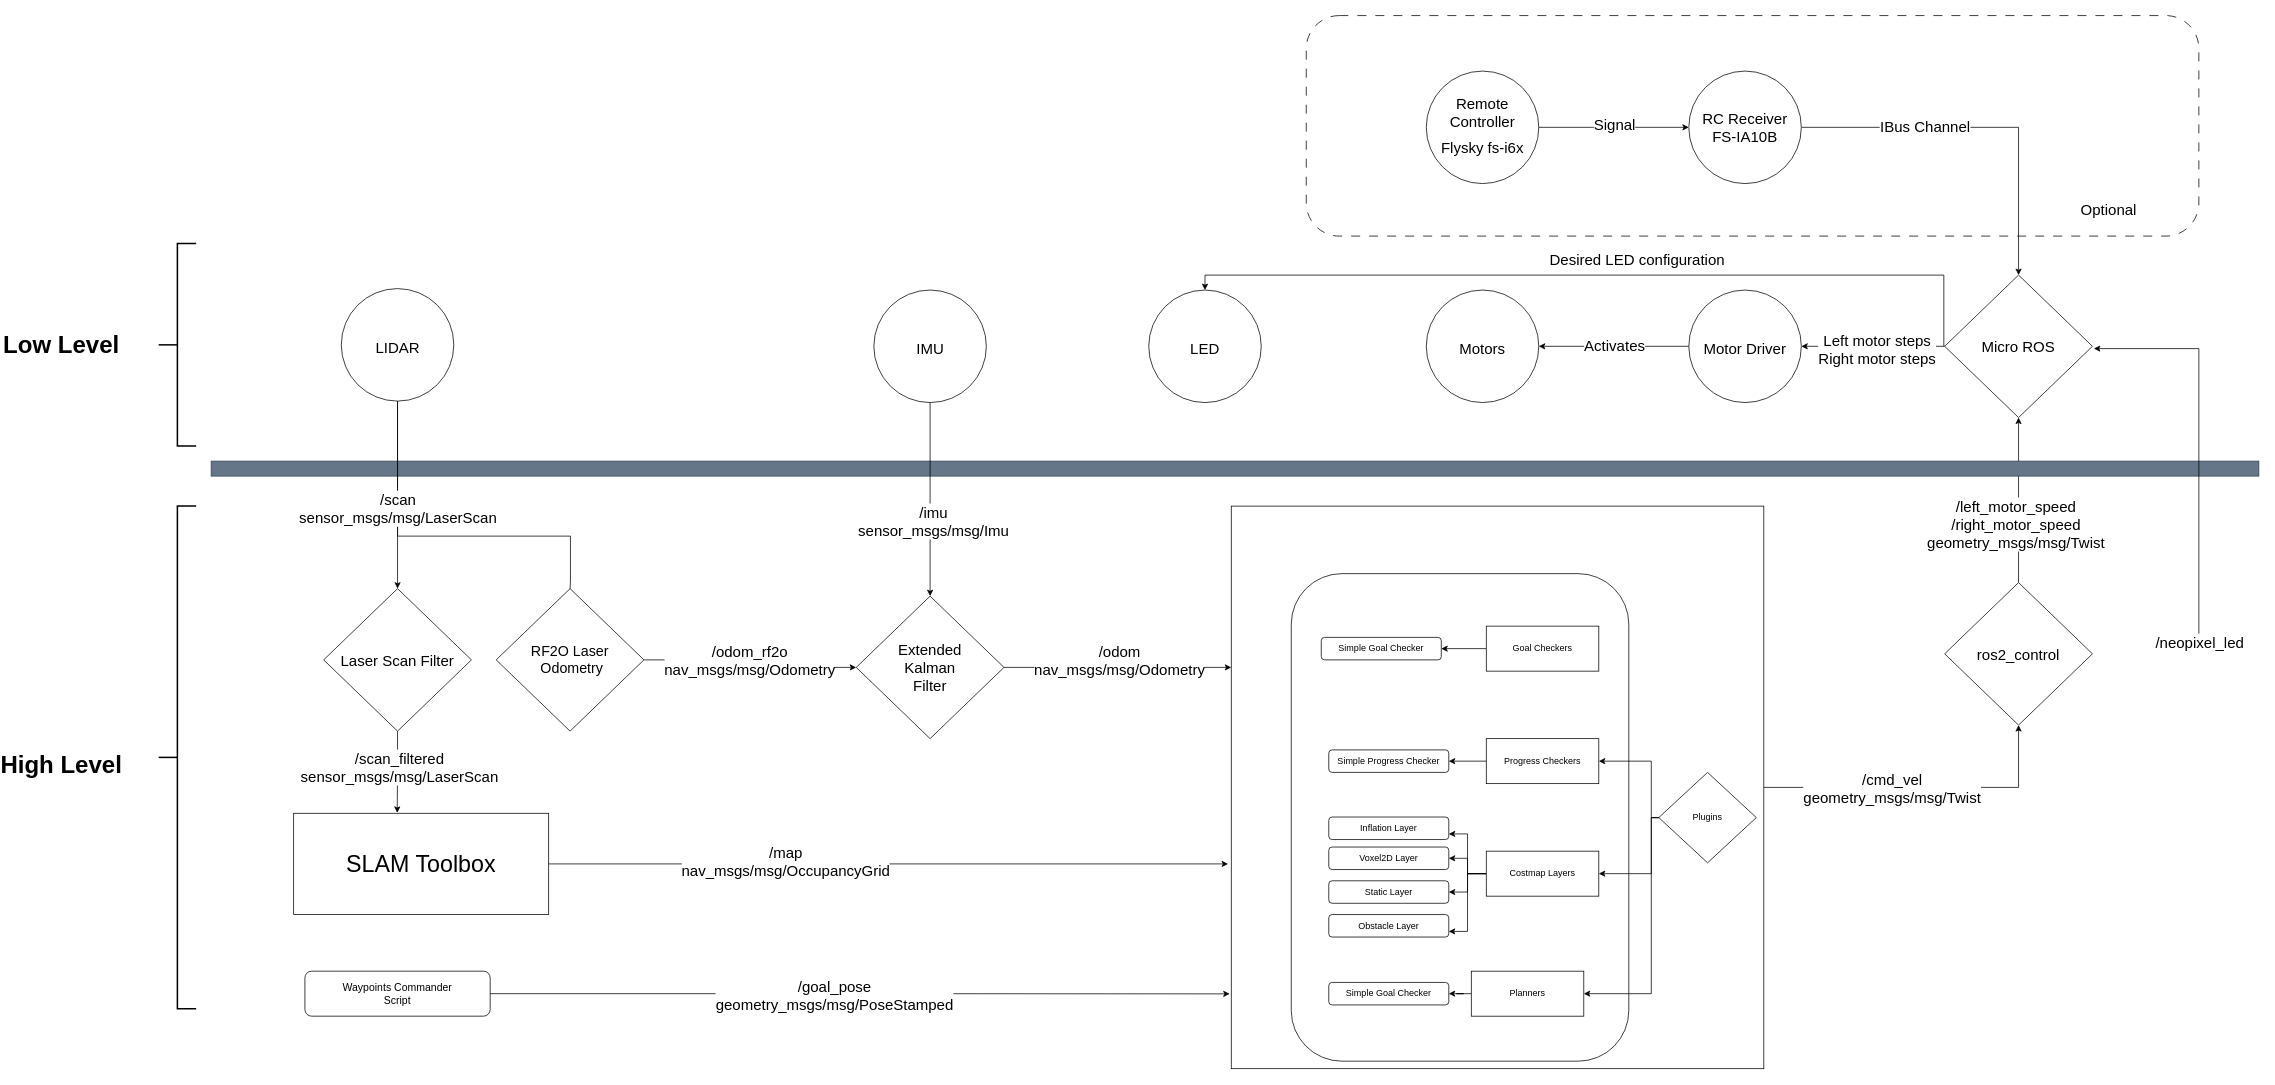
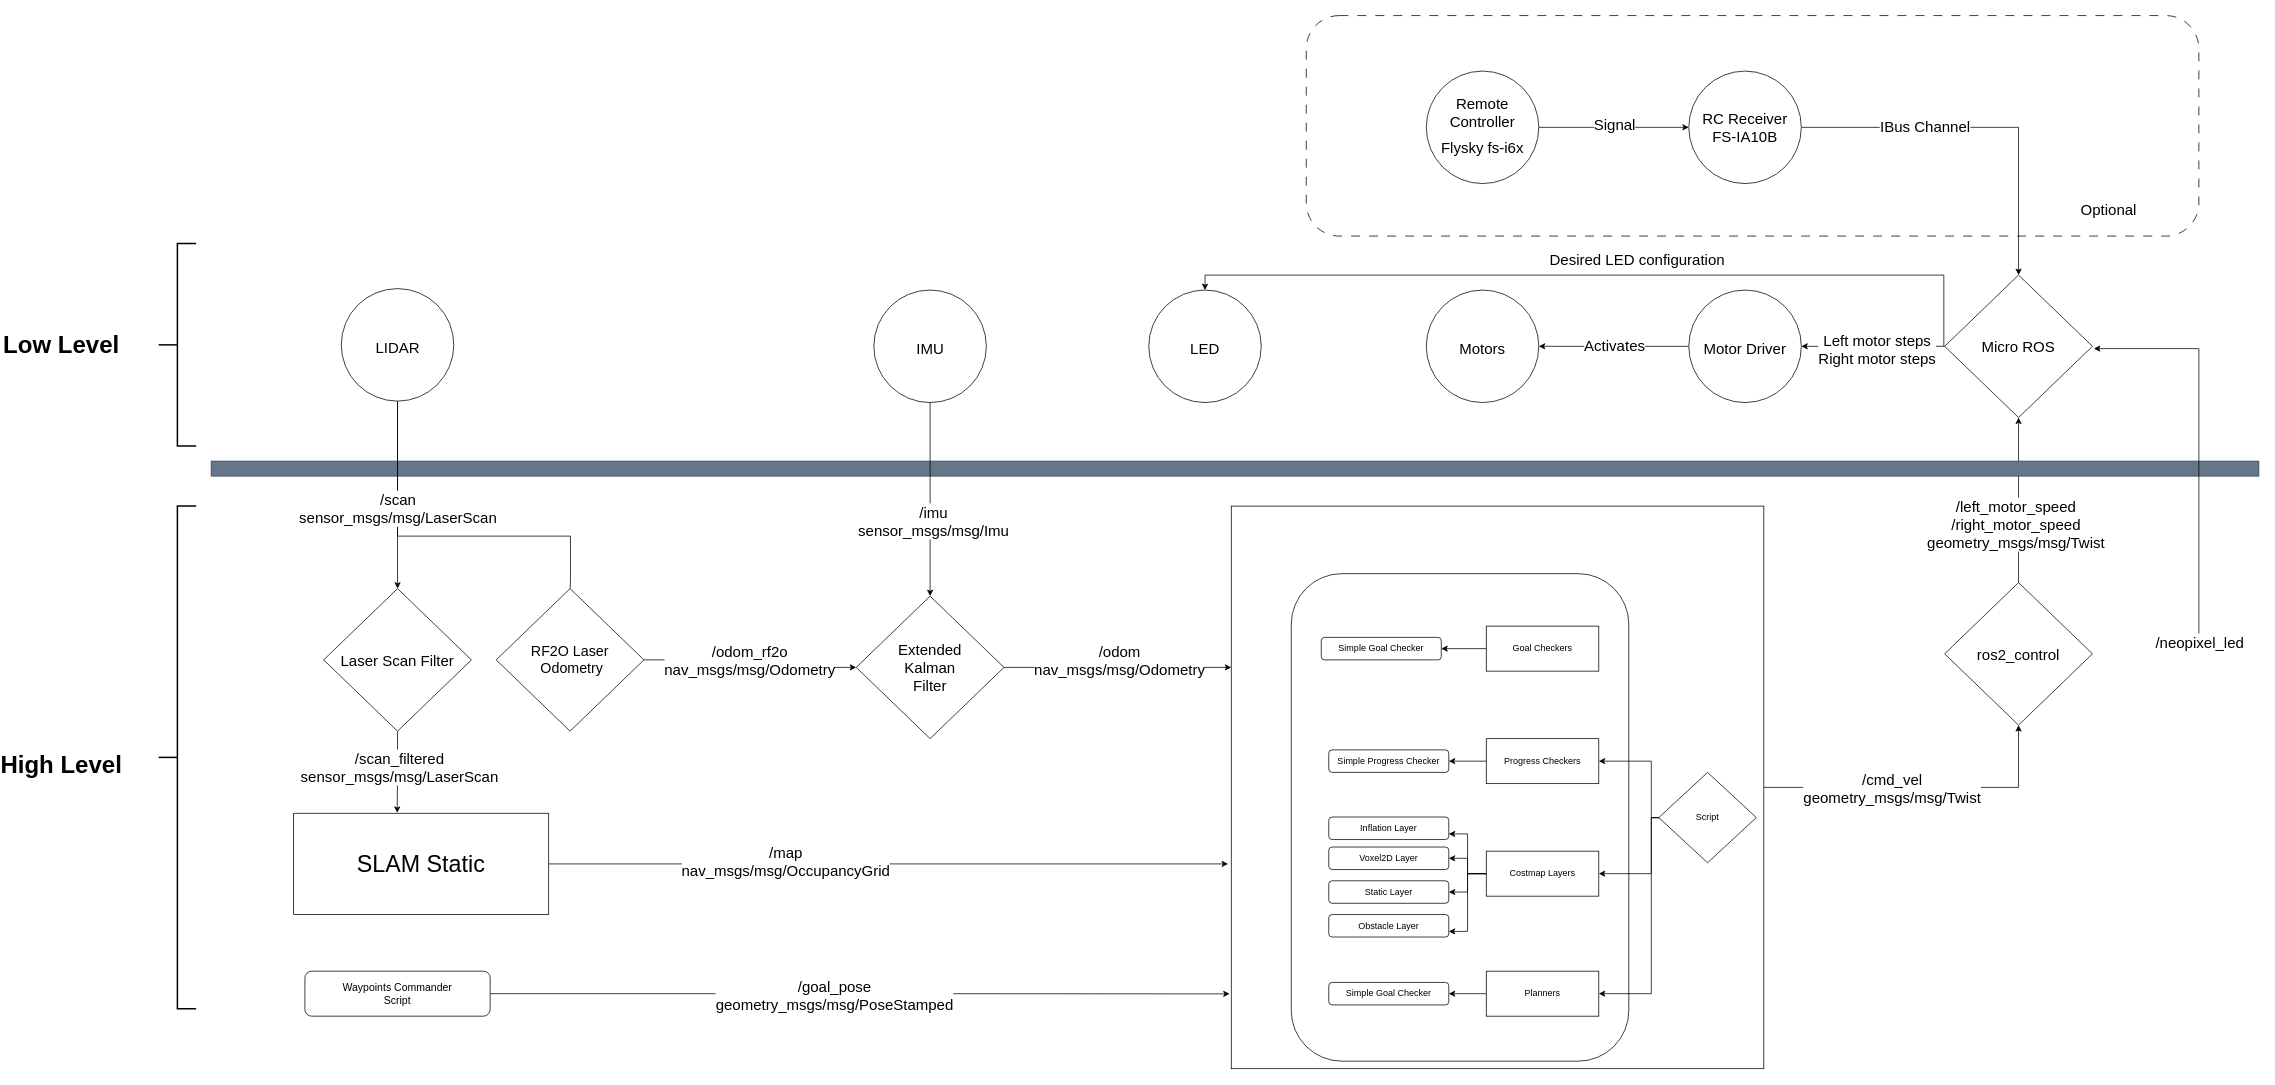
node "Plugins": label "Plugins" -> "Script"
node "SLAM Toolbox": label "SLAM Toolbox" -> "SLAM Static"
node "Planners": moved (1527, 993) -> (1542, 993)
